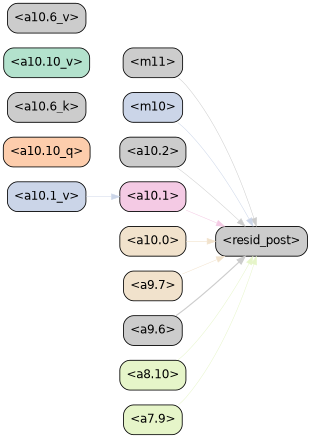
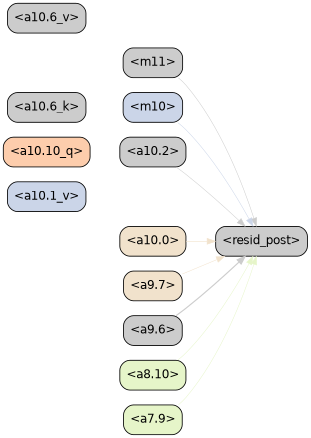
node "<a10.10_v>": removed
node "<a10.1>": removed
